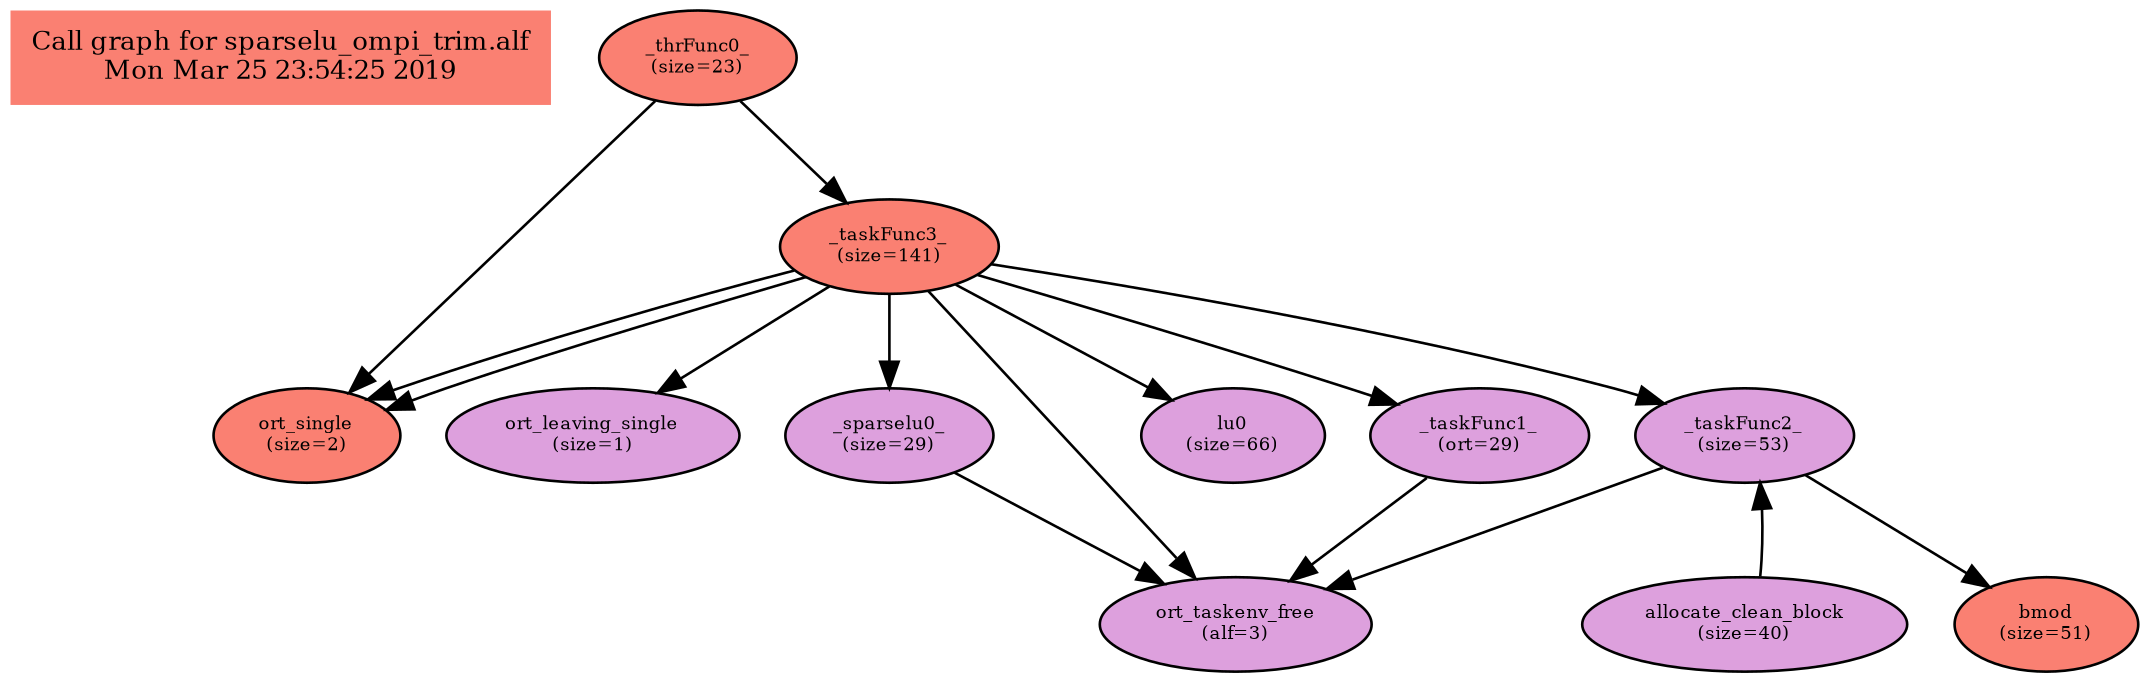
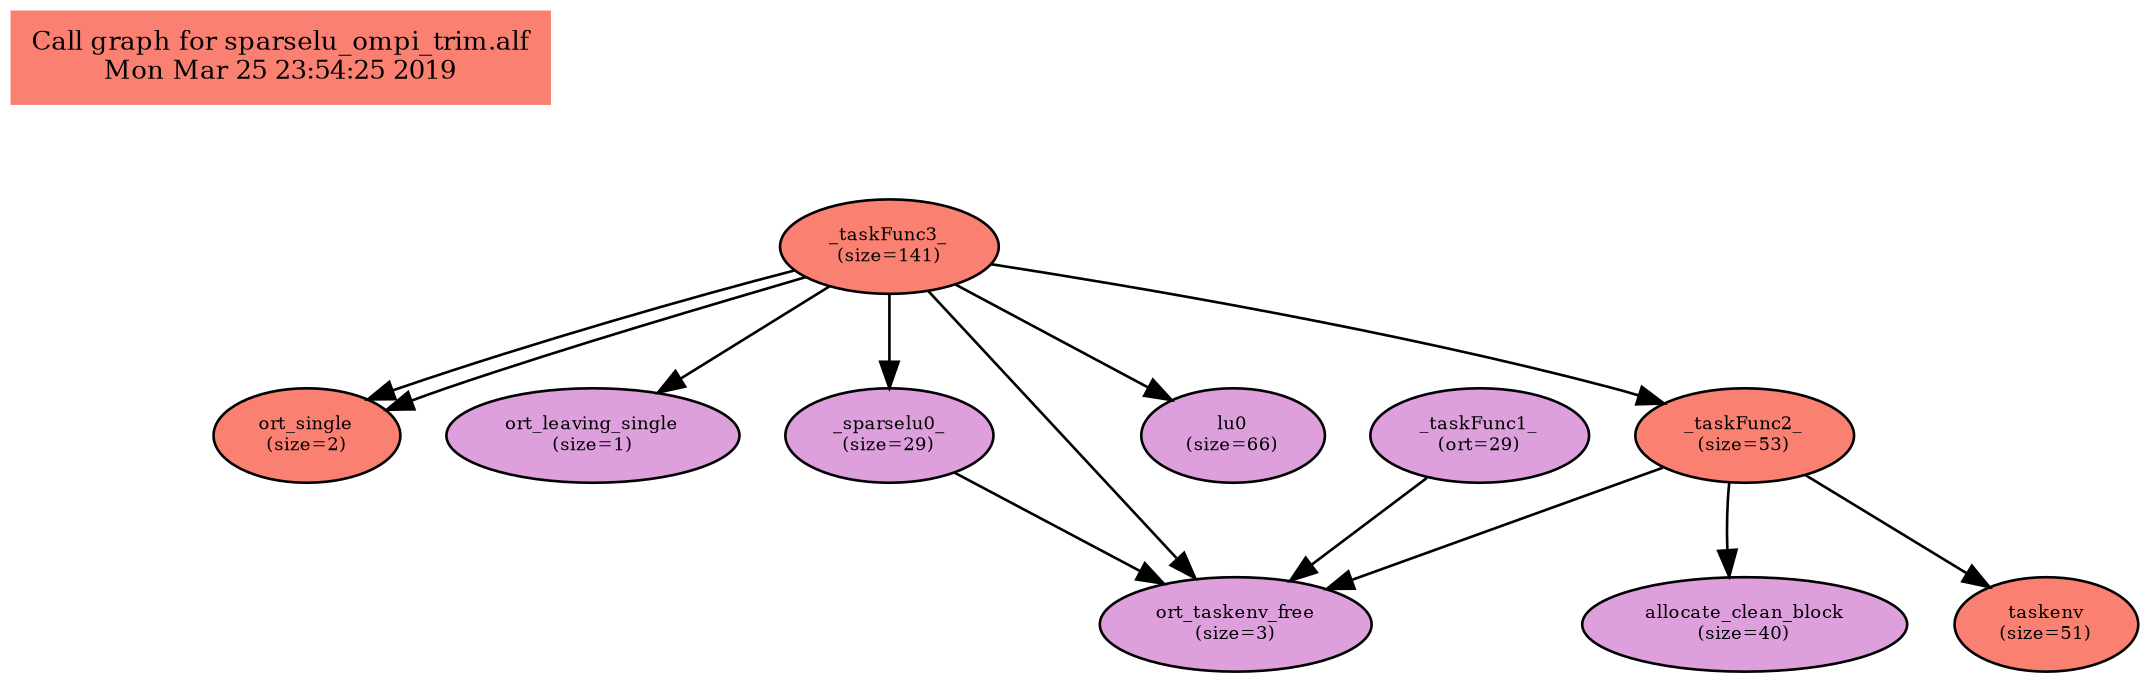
node "_thrFunc0_ (size=23)": removed
edge "_taskFunc3_ (size=141)" -> "_taskFunc1_ (ort=29)": removed
node "_taskFunc2_ (size=53)": fillcolor plum -> salmon
edge "allocate_clean_block (size=40)" -> "_taskFunc2_ (size=53)": reversed
node "ort_taskenv_free (alf=3)": label "ort_taskenv_free (alf=3)" -> "ort_taskenv_free (size=3)"
node "bmod (size=51)": label "bmod (size=51)" -> "taskenv (size=51)"
